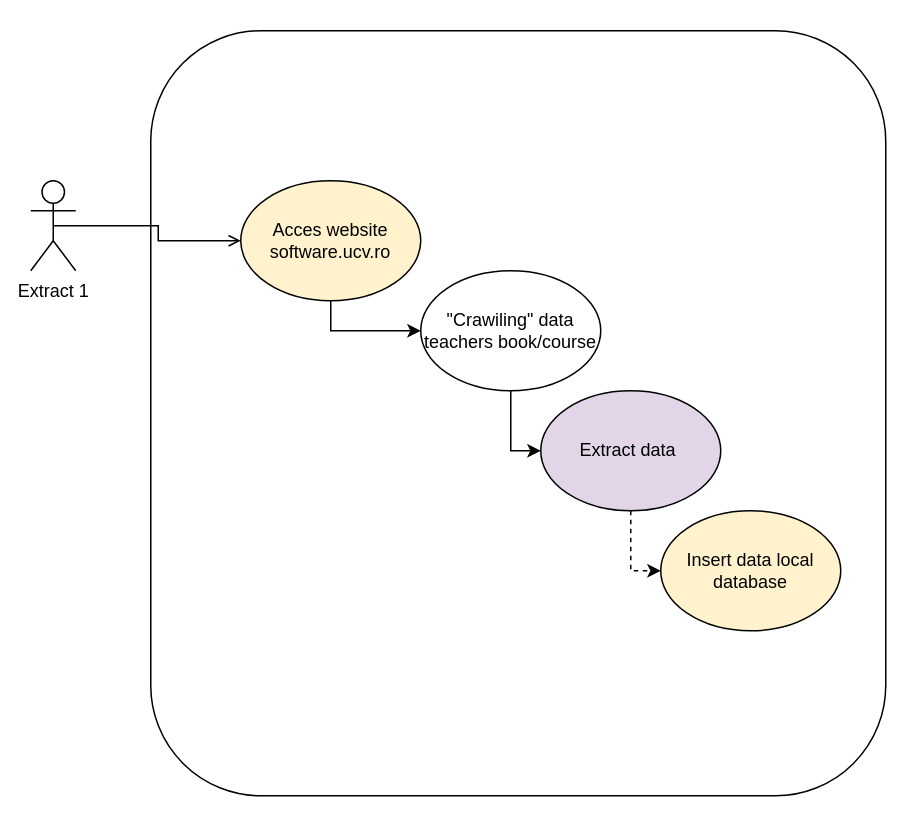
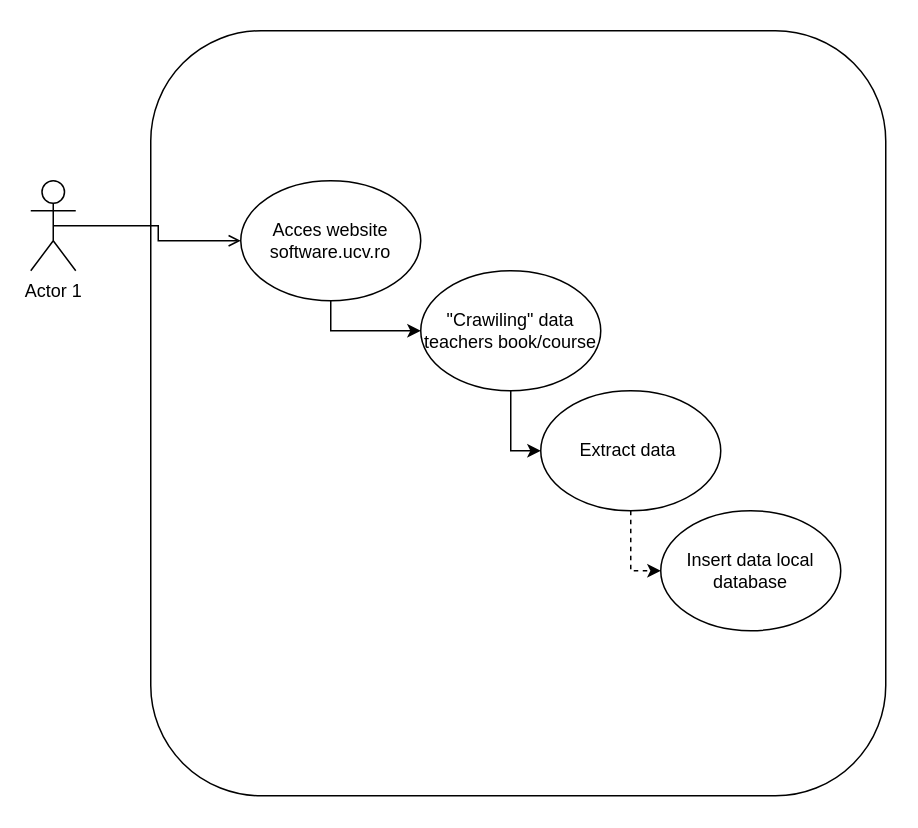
node "Acces website software.ucv.ro": fillcolor #fff2cc -> #ffffff
node "Extract 1": label "Extract 1" -> "Actor 1"
node "Extract data": fillcolor #e1d5e7 -> #ffffff
node "Insert data local database": fillcolor #fff2cc -> #ffffff
